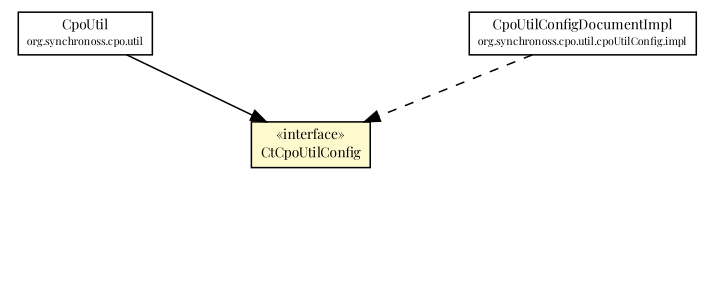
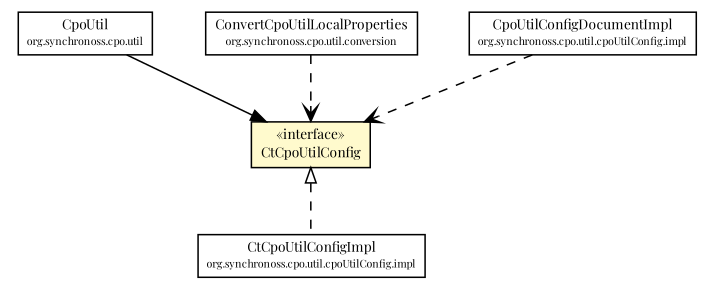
node "ConvertCpoUtilLocalProperties": added
edge "CpoUtilConfigDocumentImpl" -> "CtCpoUtilConfig": arrowhead normal -> open
node "CtCpoUtilConfigImpl": added
